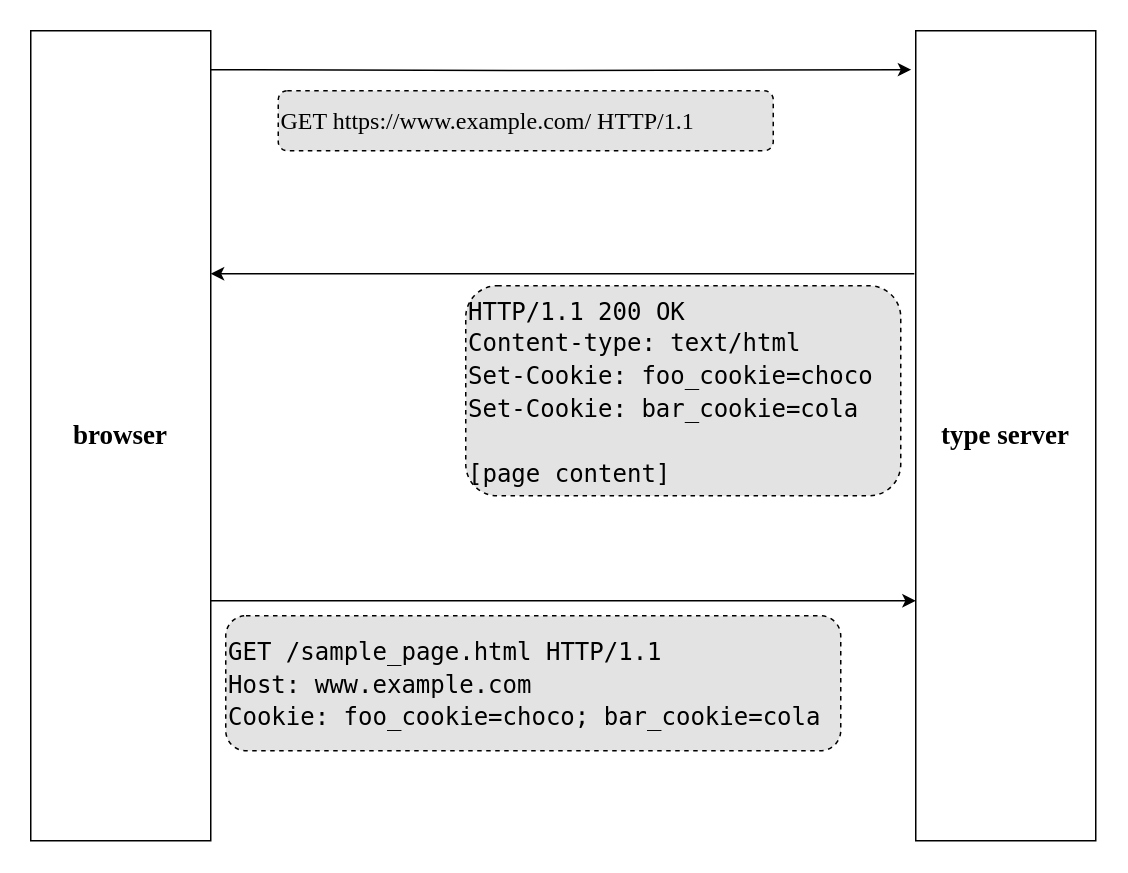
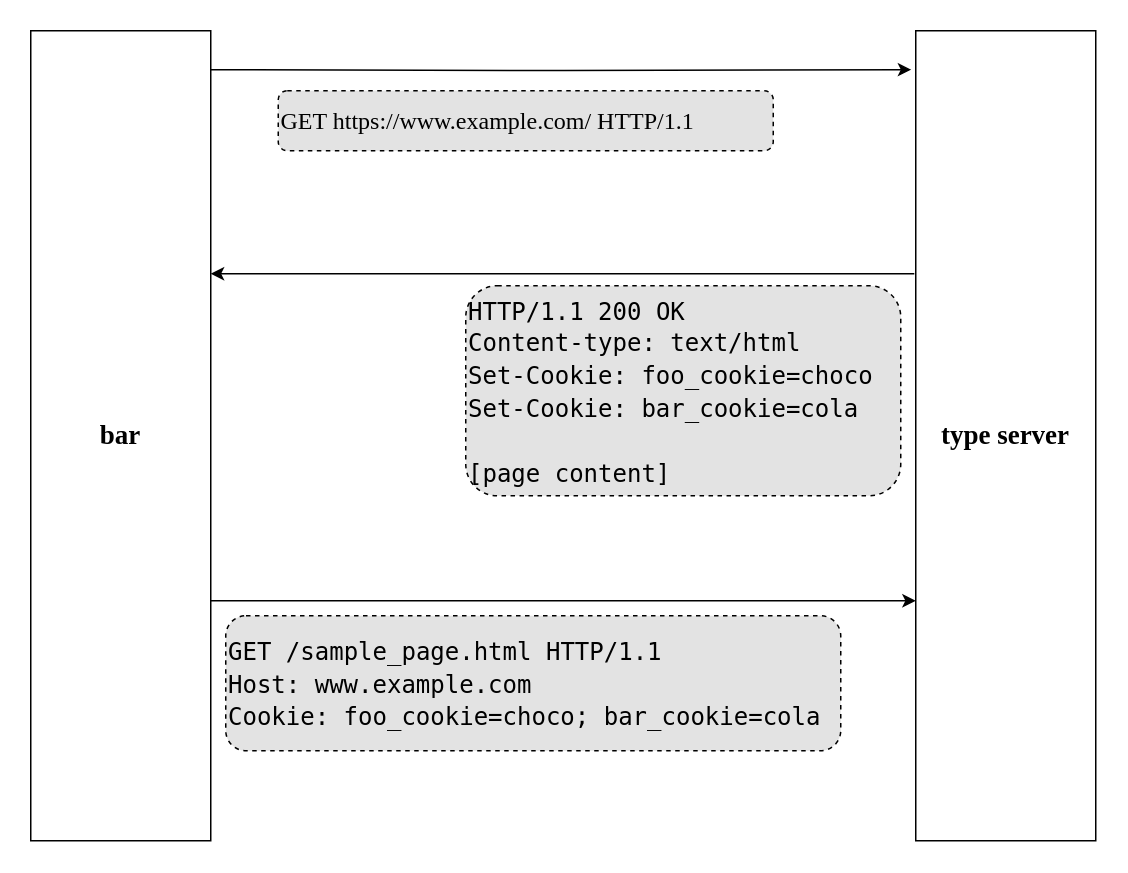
node "browser": label "browser" -> "bar"
